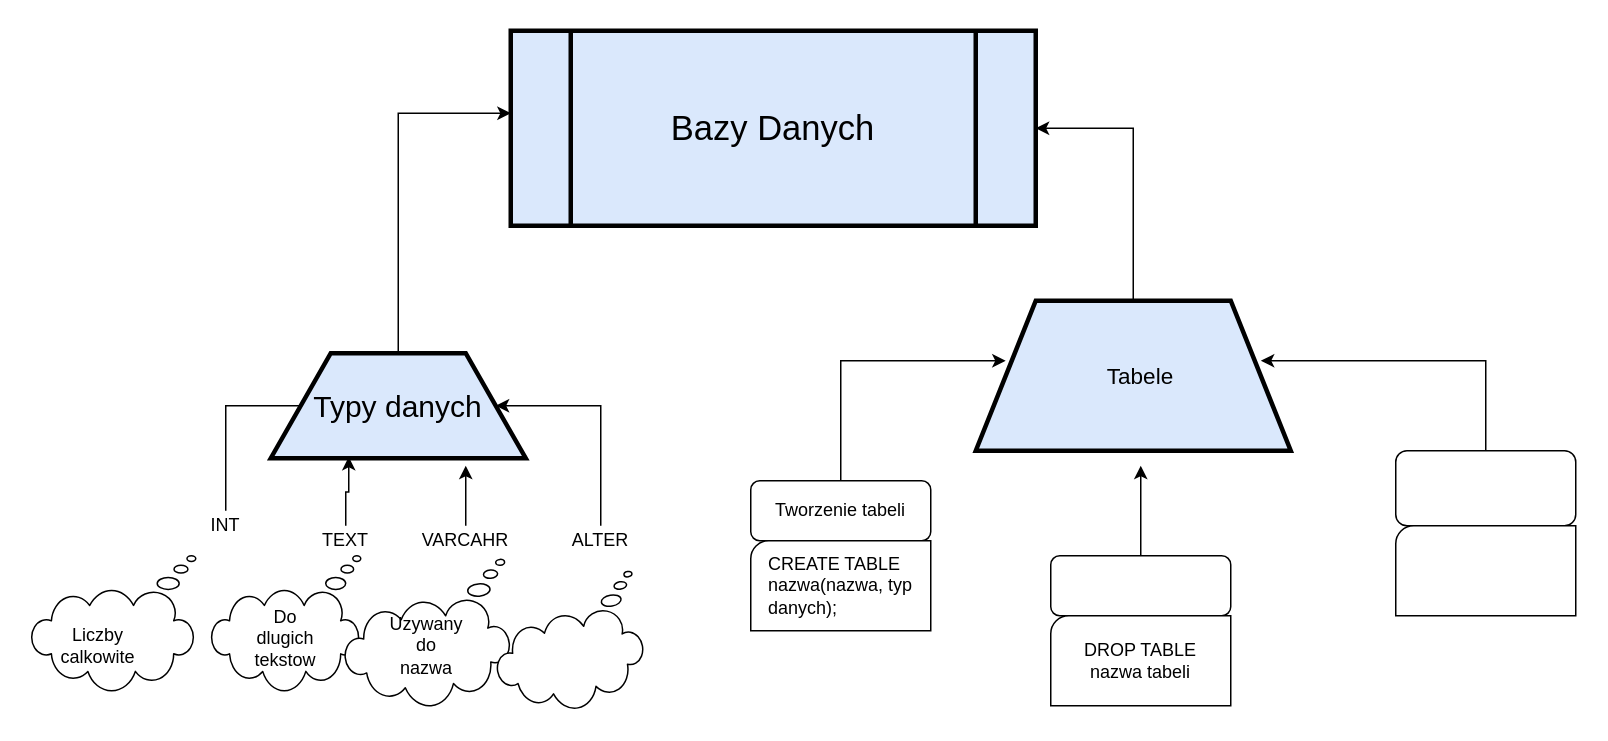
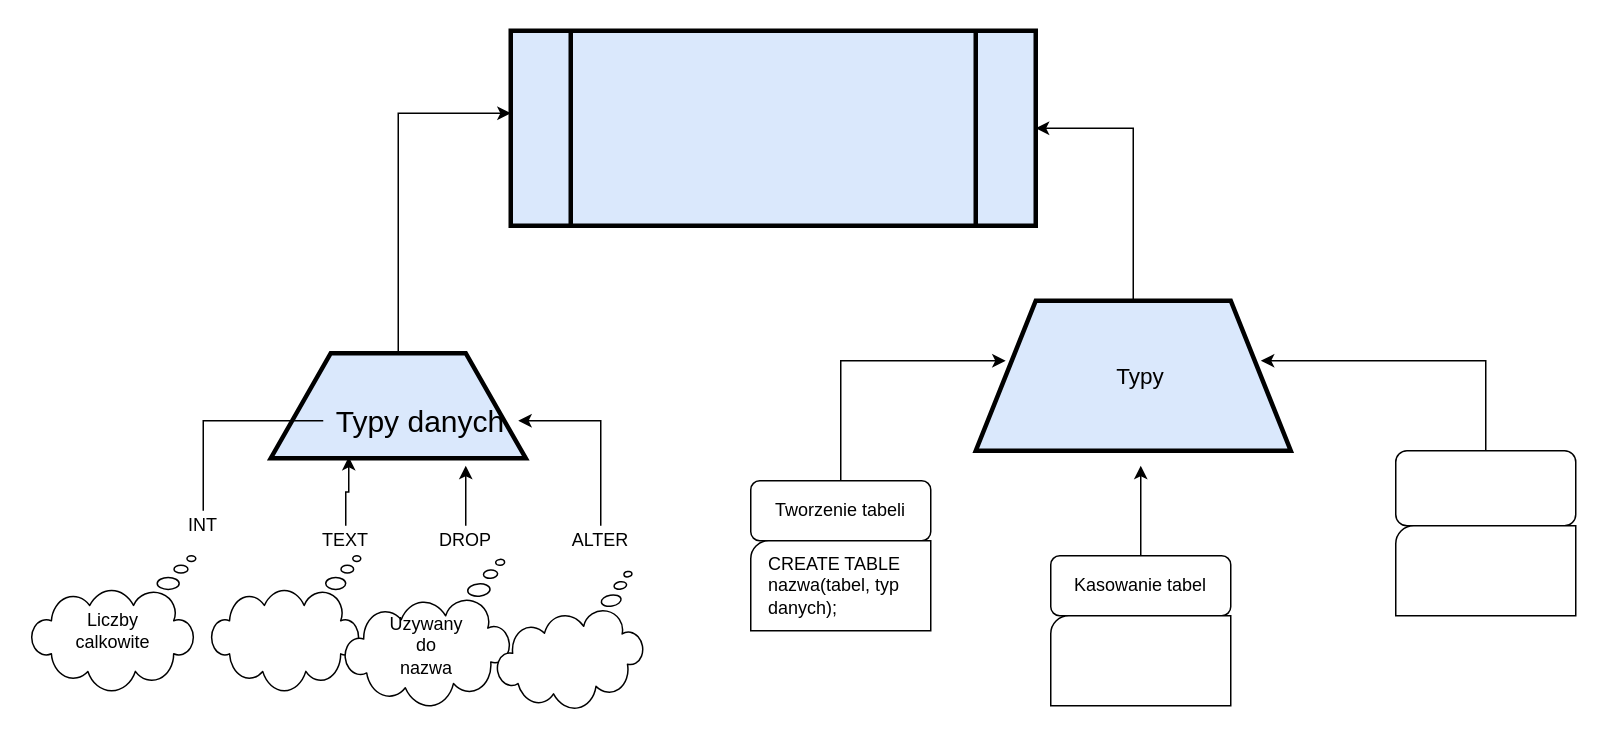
node "Bazy Danych": removed
node "Tabele": label "Tabele" -> "Typy"
node "Typy danych": moved (398, 406) -> (421, 421)
node "INT": moved (226, 526) -> (203, 526)
node "VARCAHR": label "VARCAHR" -> "DROP"
node "CREATE TABLE nazwa(nazwa, typ danych);": label "CREATE TABLE nazwa(nazwa, typ danych);" -> "CREATE TABLE nazwa(tabel, typ danych);"
node "Kasowanie tabel": added
node "Do dlugich tekstow": removed
node "Liczby calkowite": moved (98, 646) -> (113, 631)
node "DROP TABLE nazwa tabeli": removed
